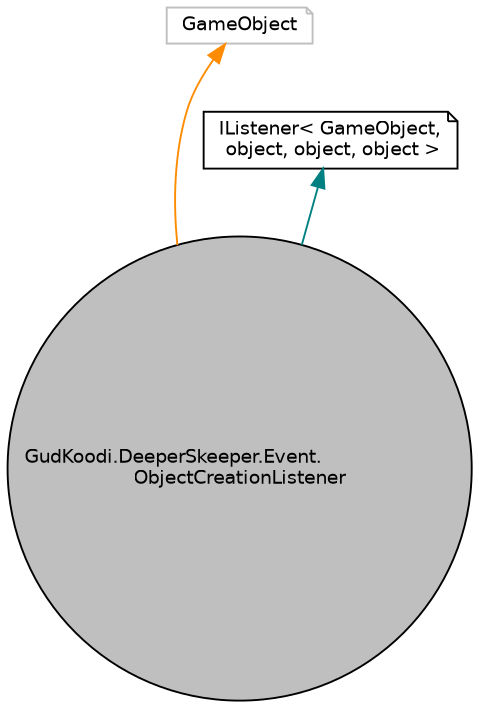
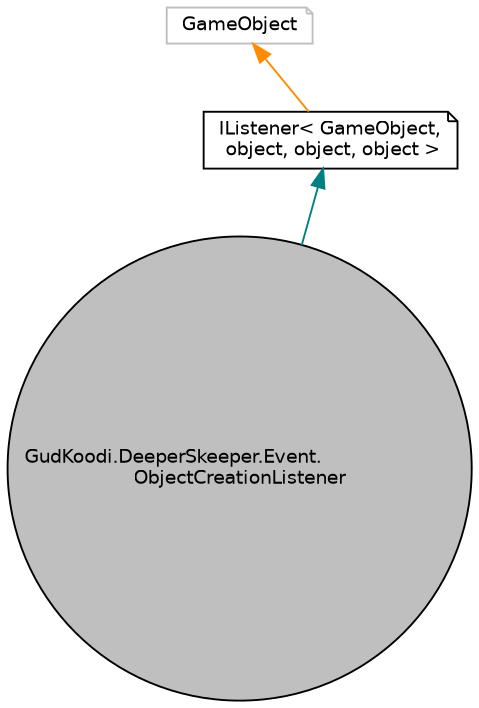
edge "GudKoodi.DeeperSkeeper.Event. ObjectCreationListener" -> "GameObject": now "IListener< GameObject, object, object, object >" -> "GameObject"
